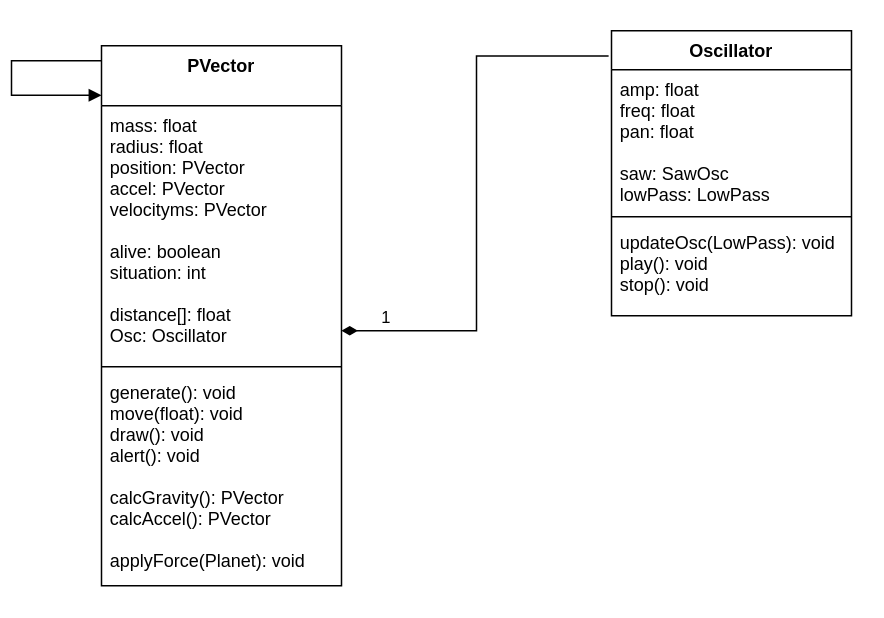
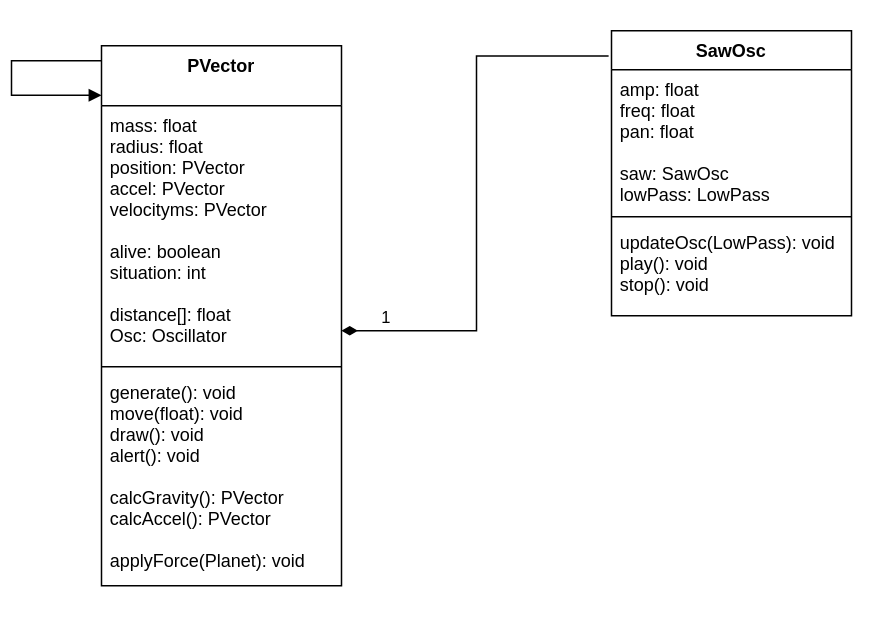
node "Oscillator": label "Oscillator" -> "SawOsc"
